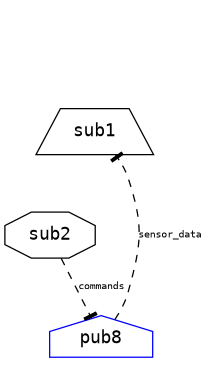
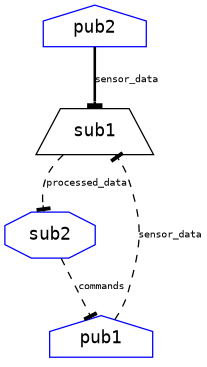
node "pub2": added
edge "sub1" -> "sub2": added, label "processed_data"
node "sub2": color black -> blue
node "pub8": label "pub8" -> "pub1"
